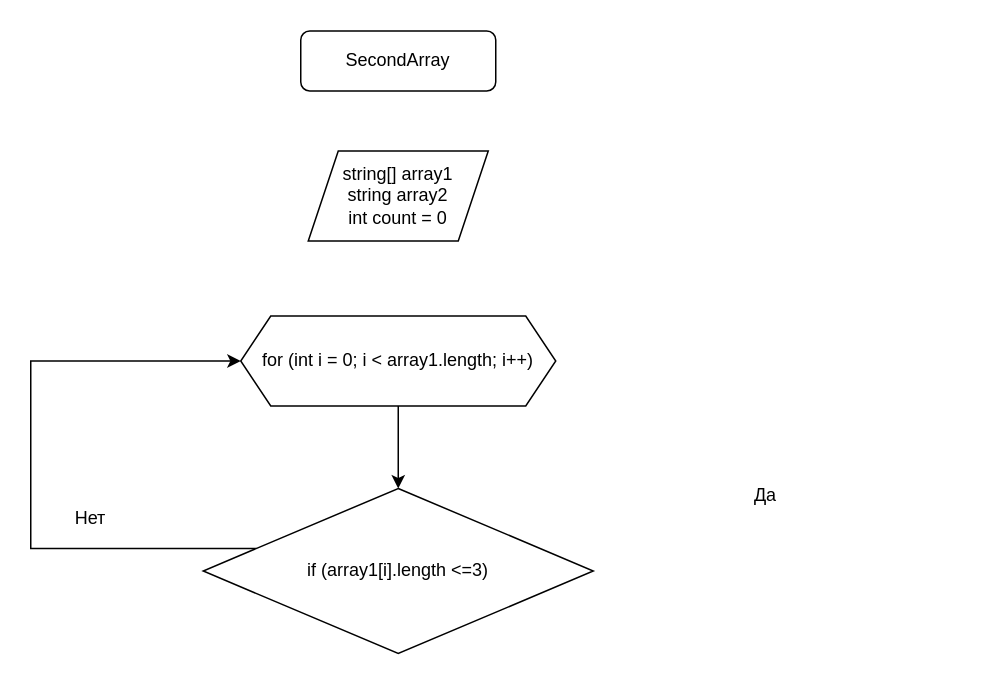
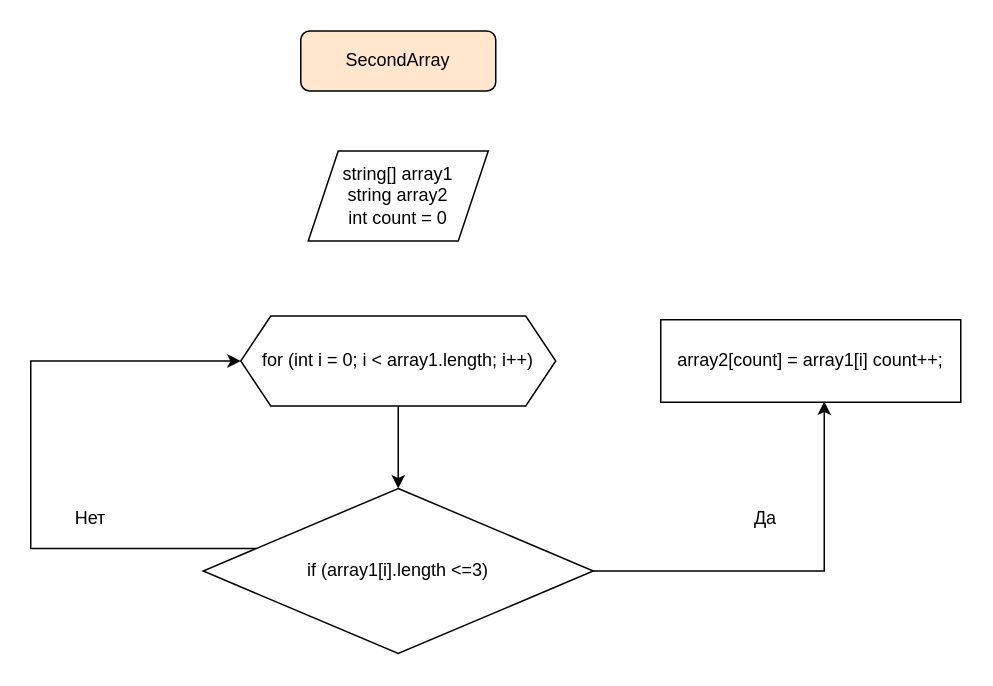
node "SecondArray": fillcolor #ffffff -> #ffe6cc
node "array2[count] = array1[i] count++;": added
node "Да": moved (766, 496) -> (766, 518)
edge "if (array1[i].length <=3)" -> "array2[count] = array1[i] count++;": added
